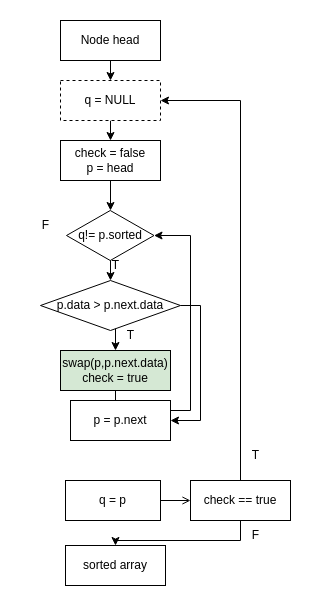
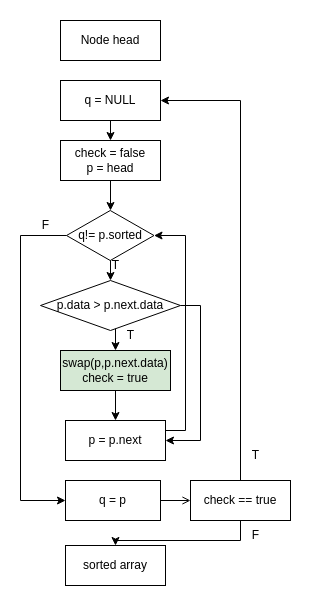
edge "Node head" -> "q = NULL": removed
node "q = NULL": style dashed -> solid
edge "q!= p.sorted" -> "q = p": added
node "p = p.next": moved (121, 421) -> (116, 441)
